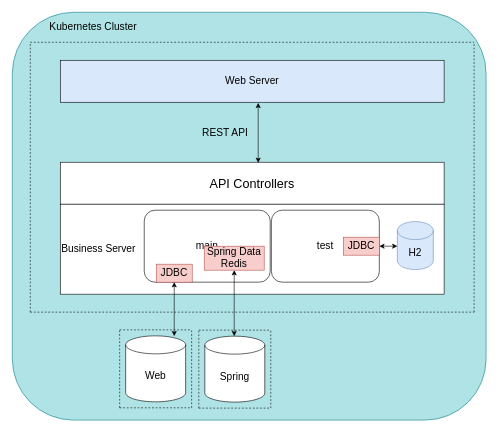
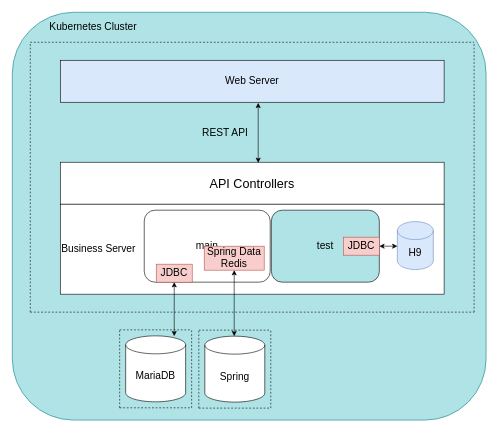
node "test": fillcolor #ffffff -> #b0e3e6
node "H2": label "H2" -> "H9"
node "Web": label "Web" -> "MariaDB"
